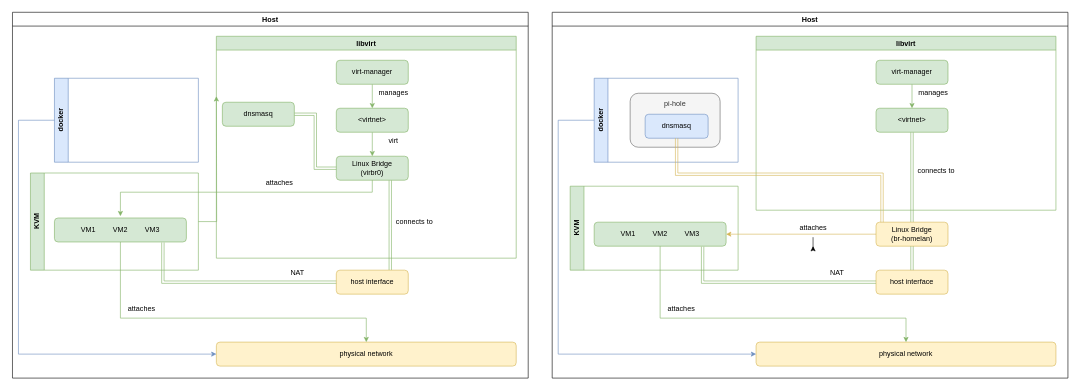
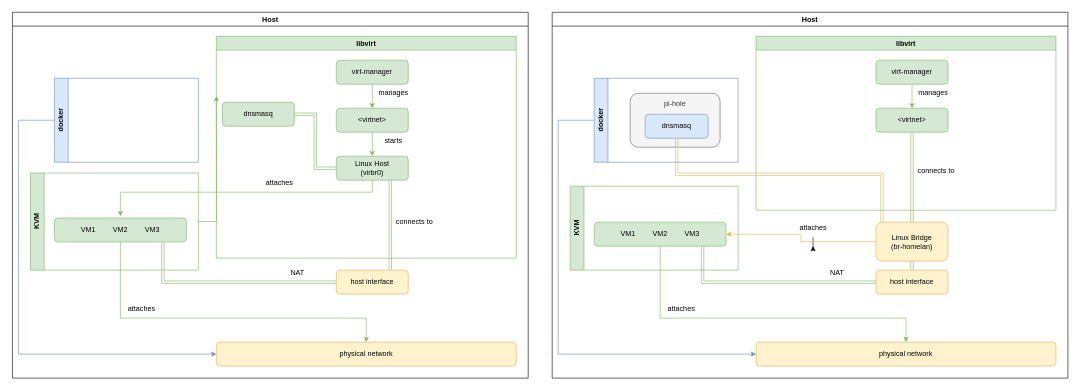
node "virt": label "virt" -> "starts"
node "Linux Bridge (virbr0)": label "Linux Bridge (virbr0)" -> "Linux Host (virbr0)"
node "Linux Bridge (br-homelan)": size 72x24 -> 72x39
